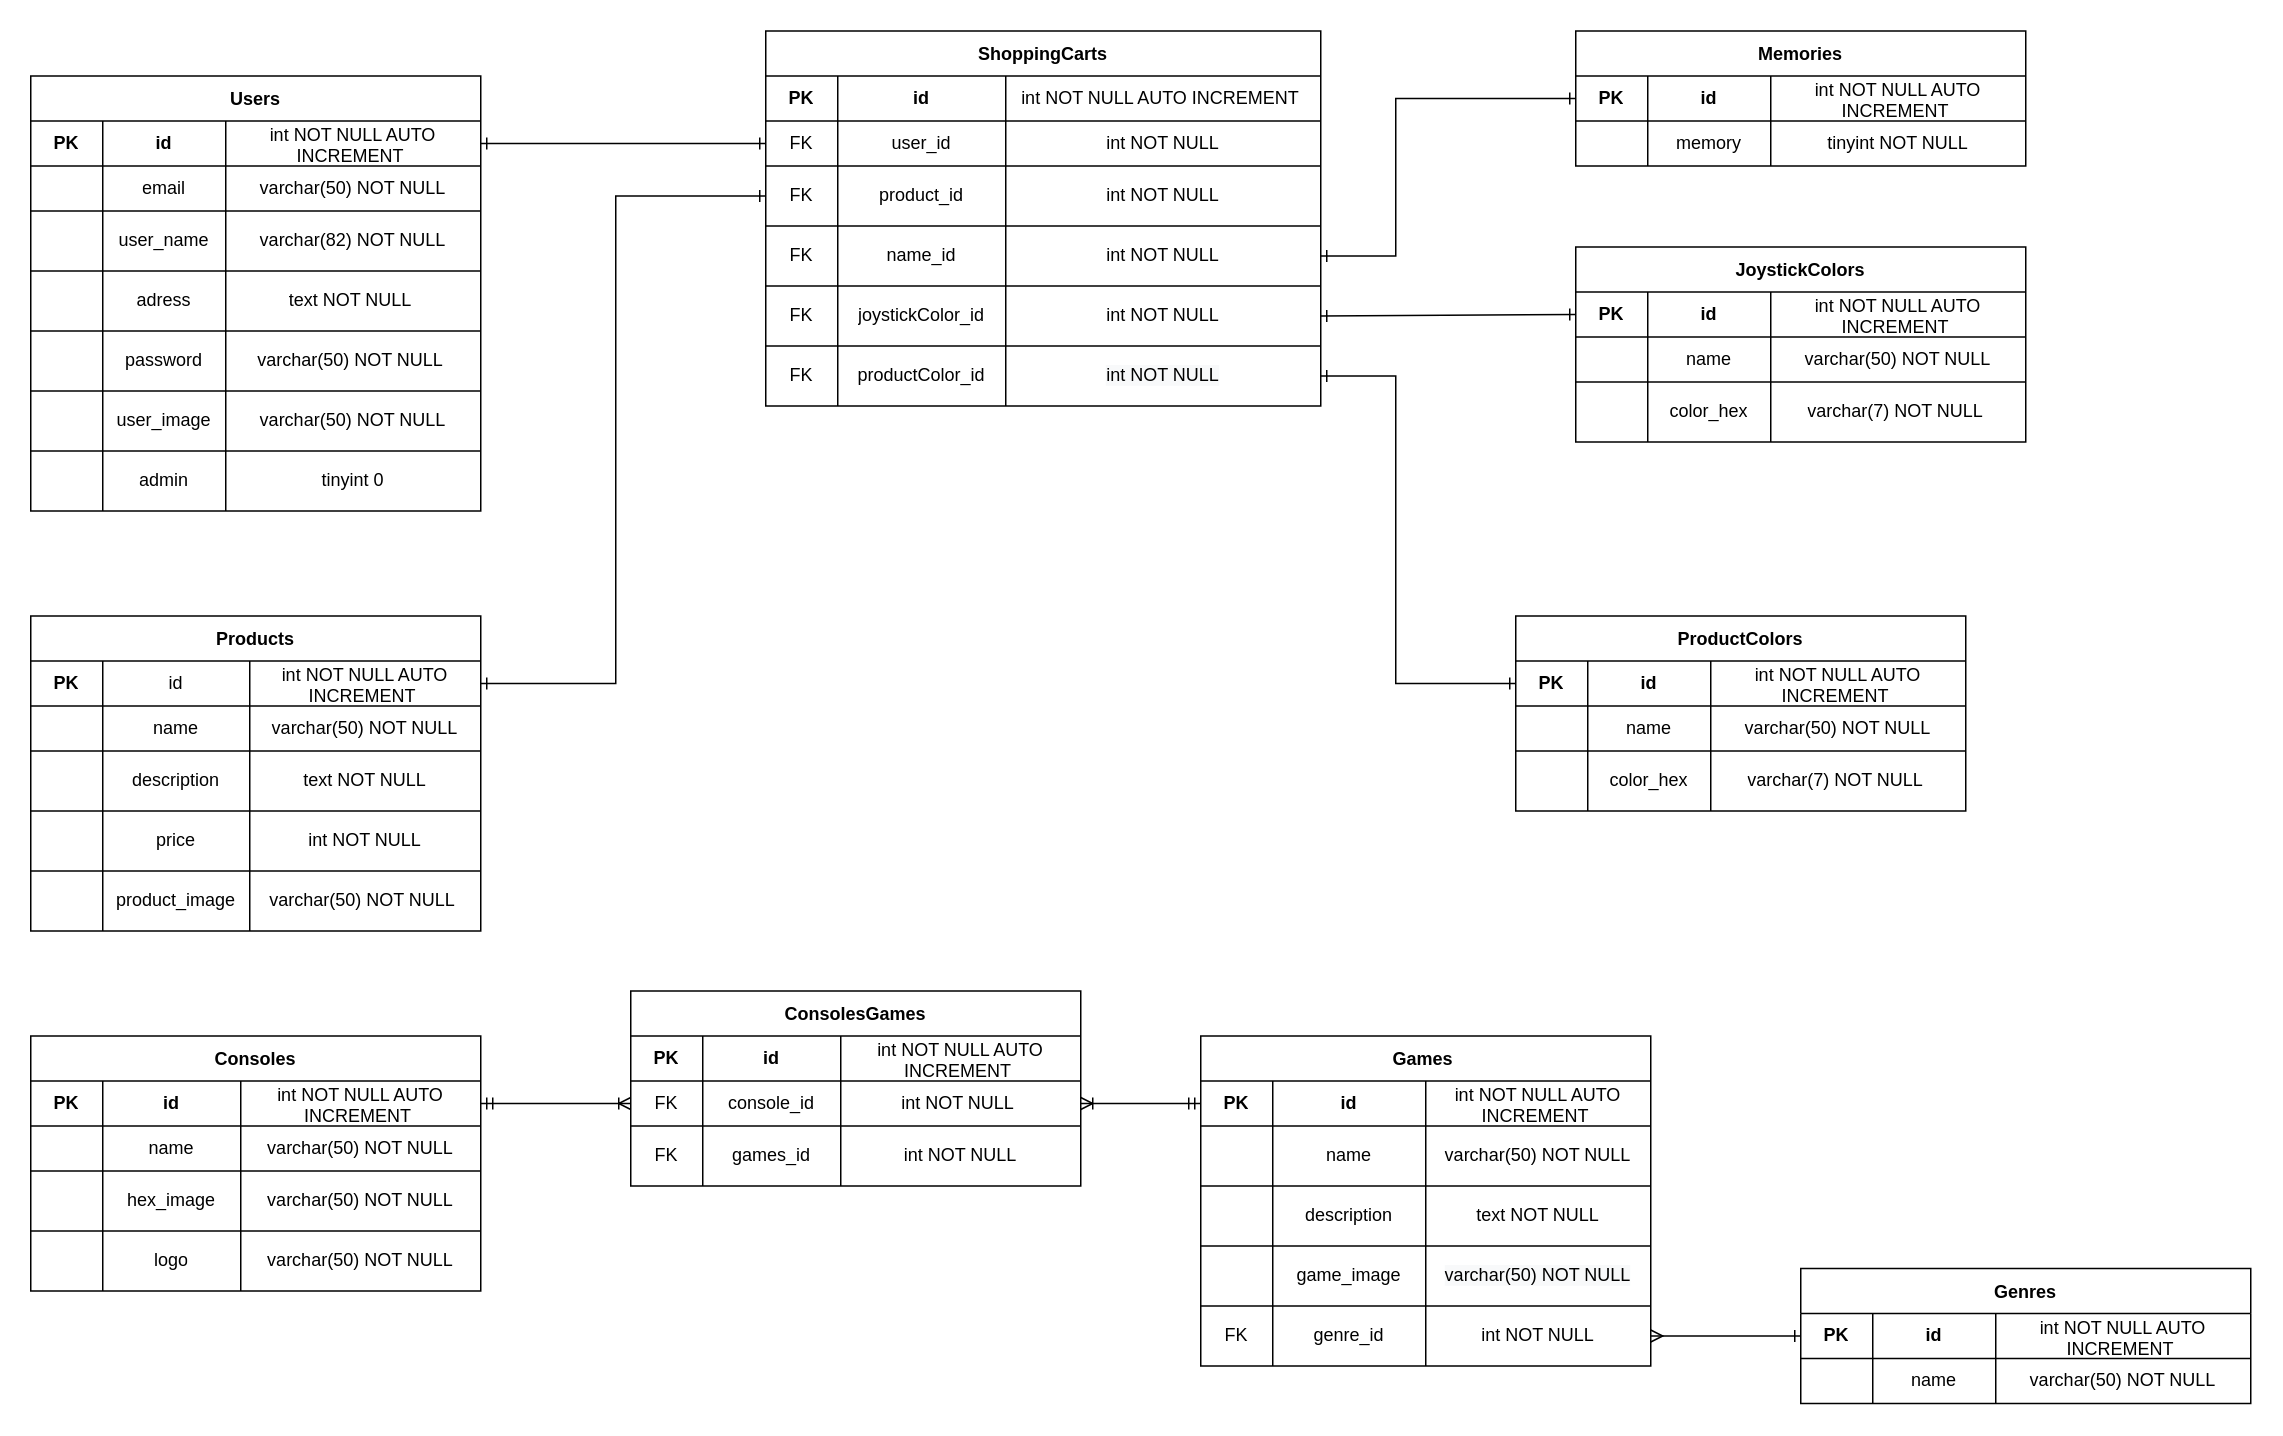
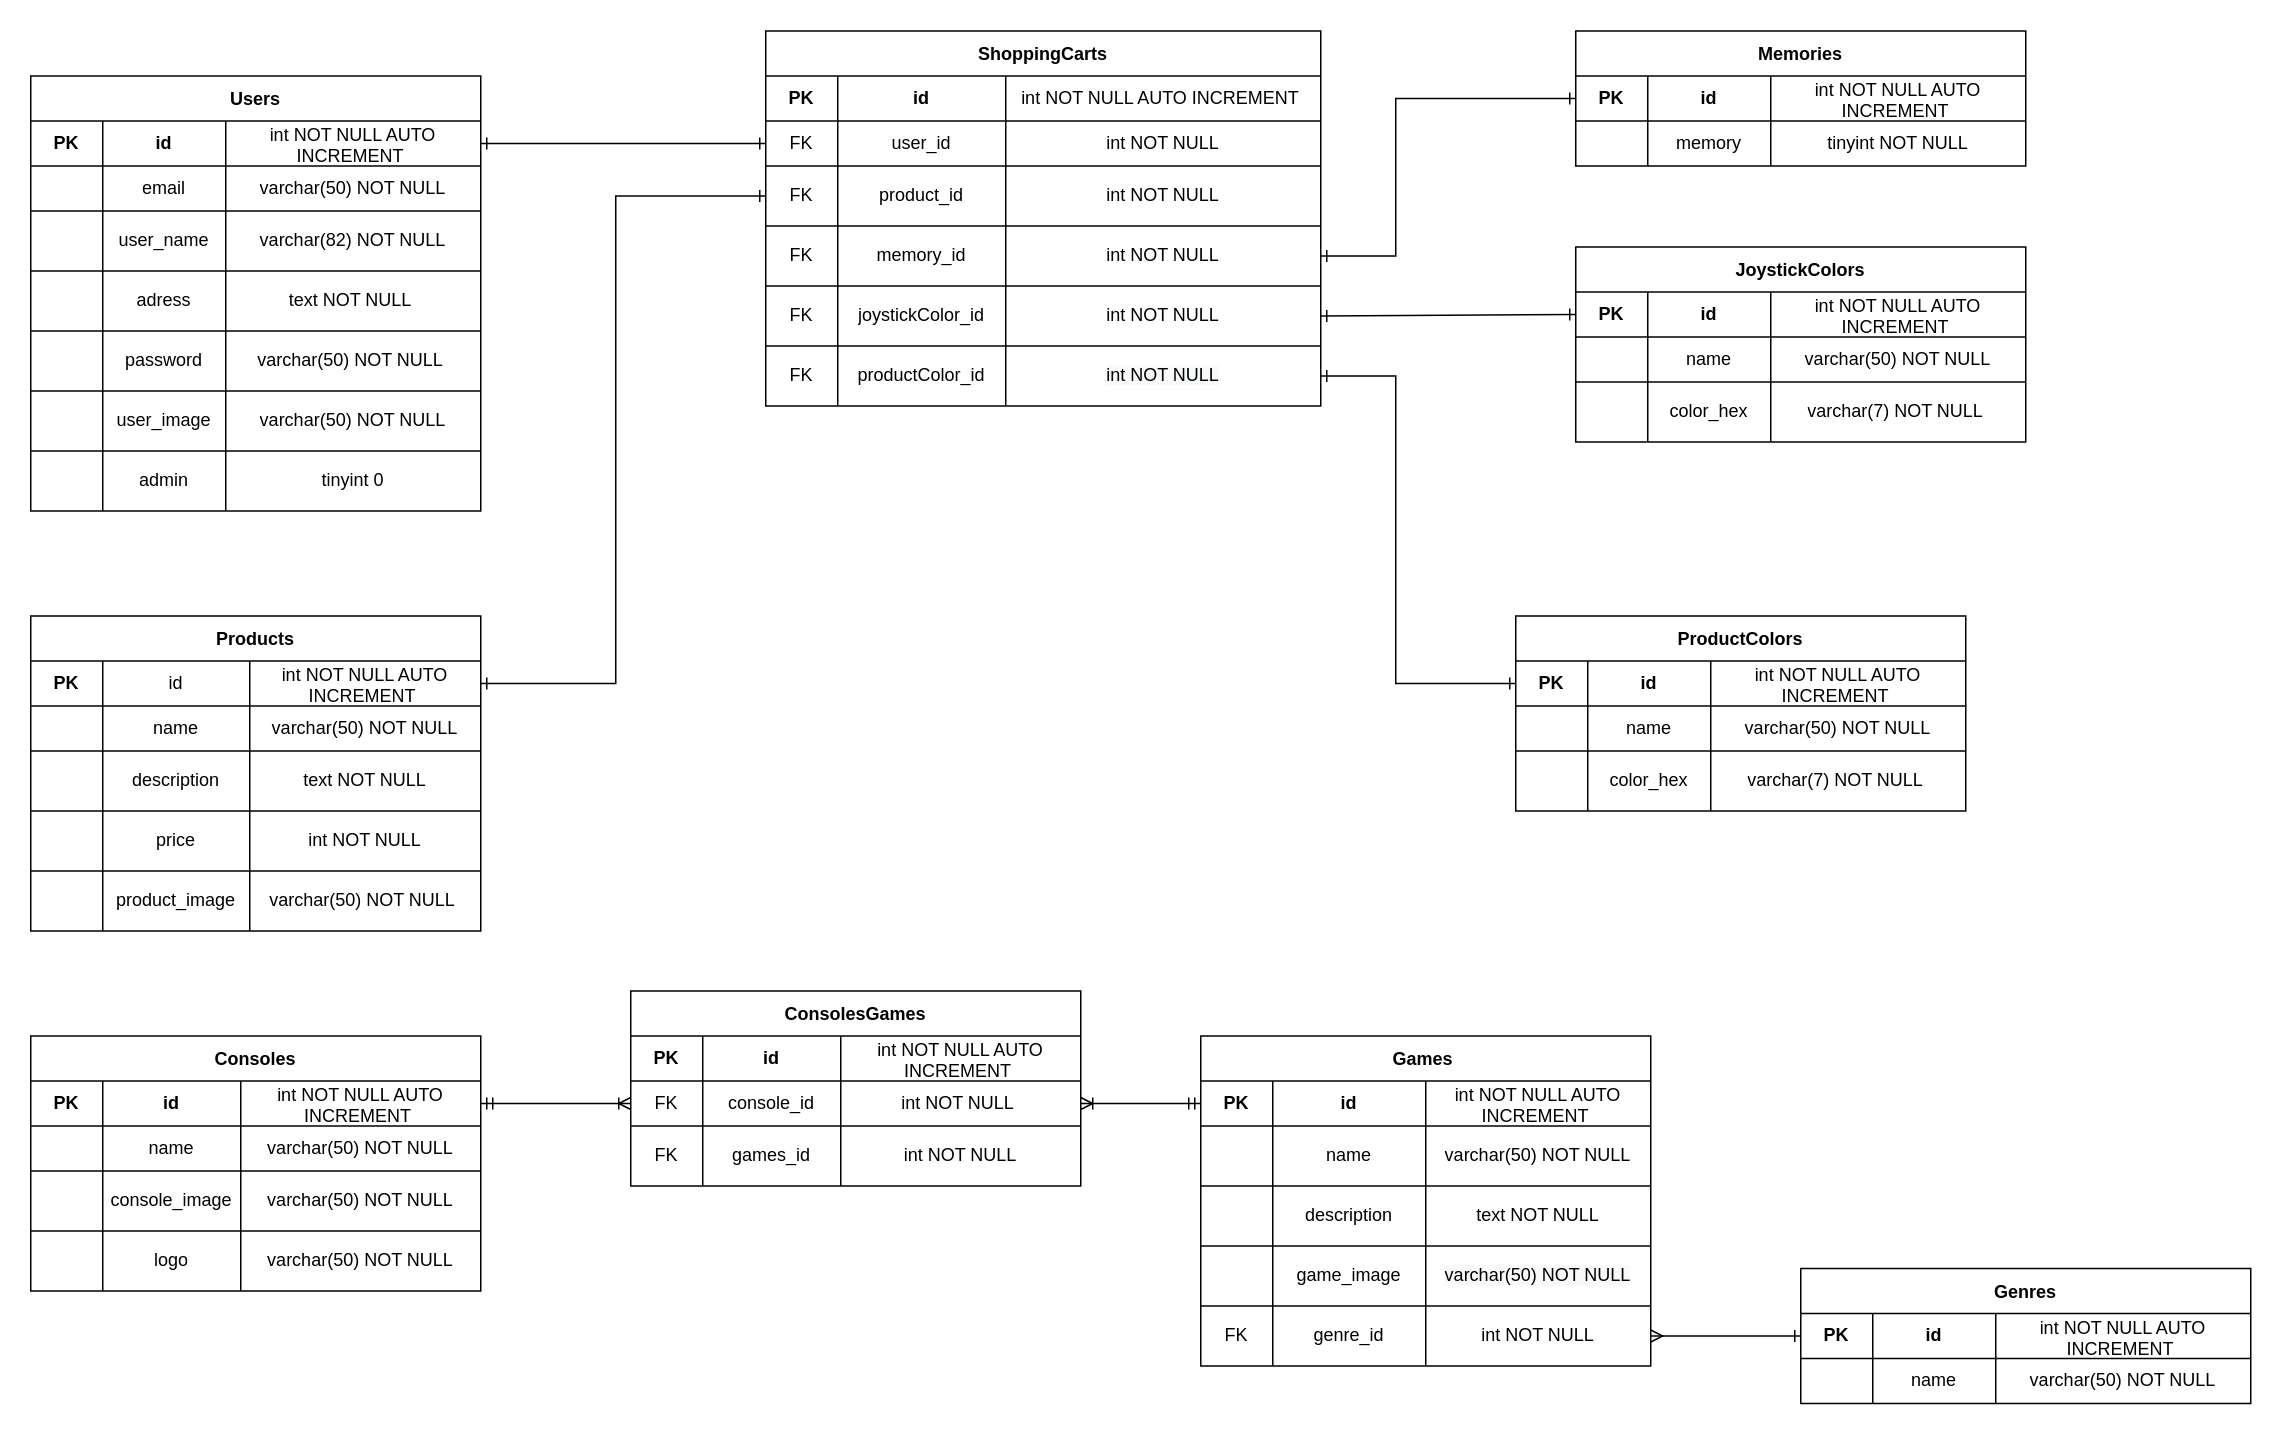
node "name_id": label "name_id" -> "memory_id"
node "hex_image": label "hex_image" -> "console_image"
